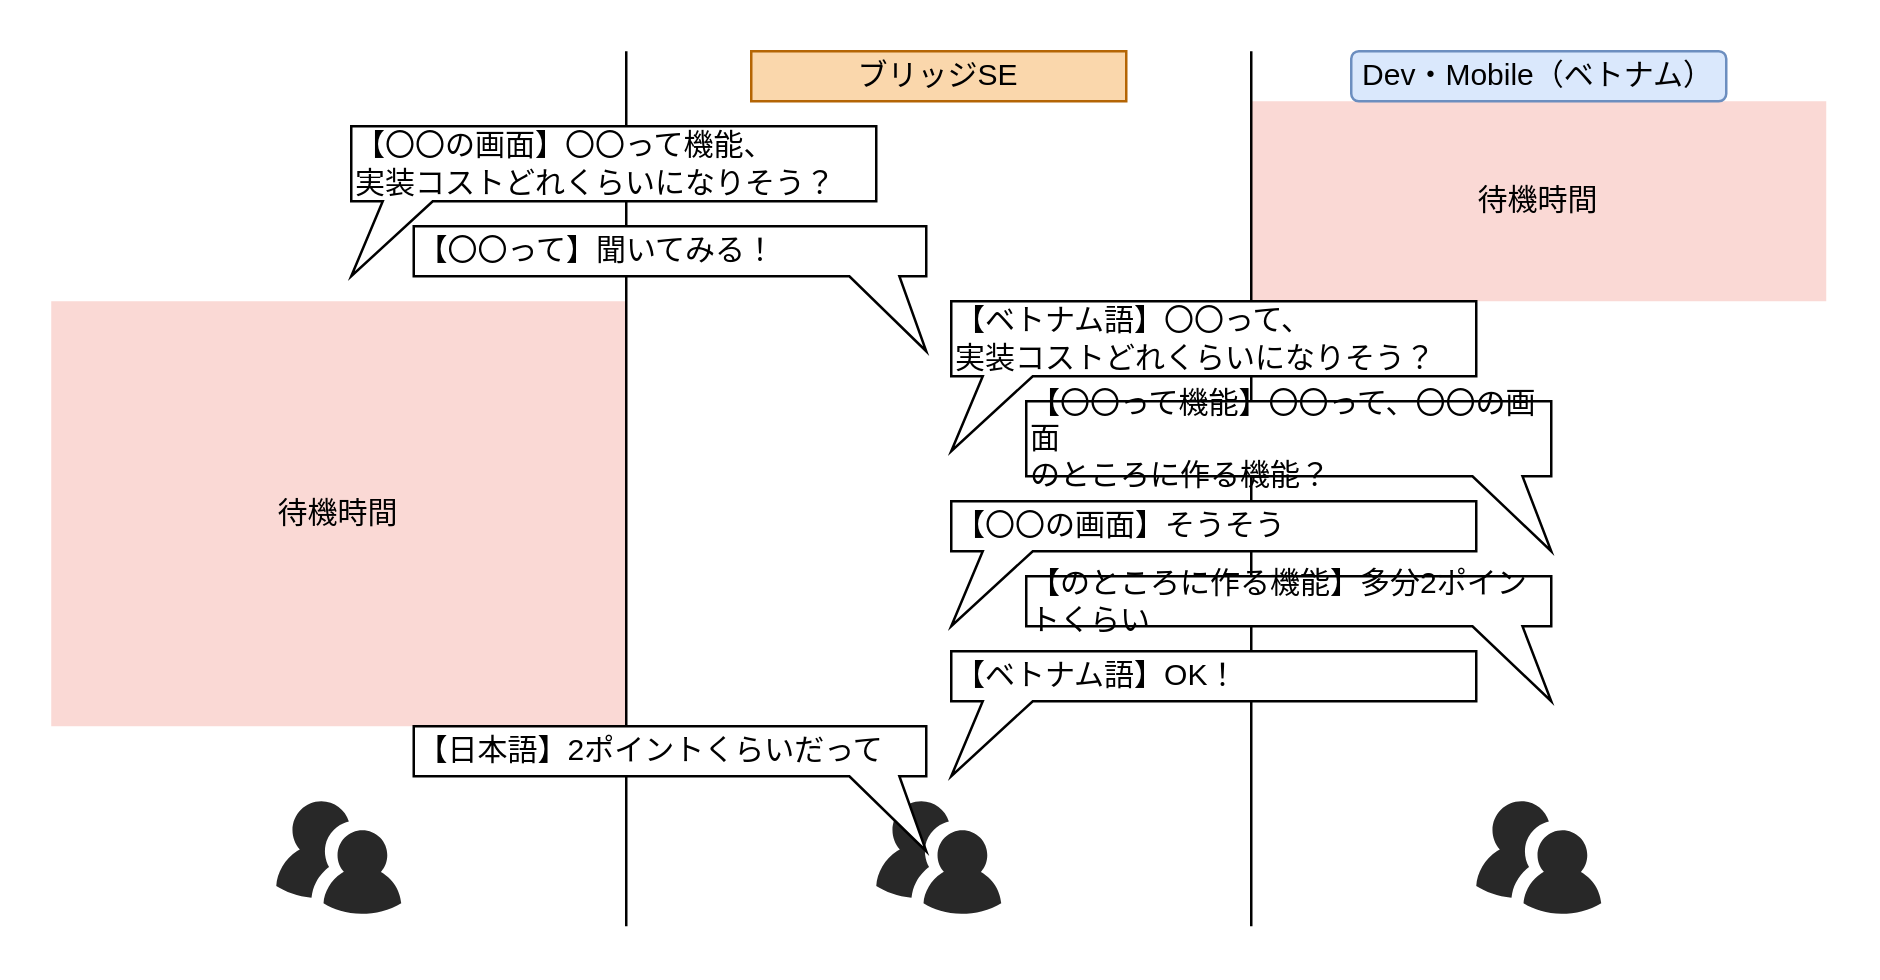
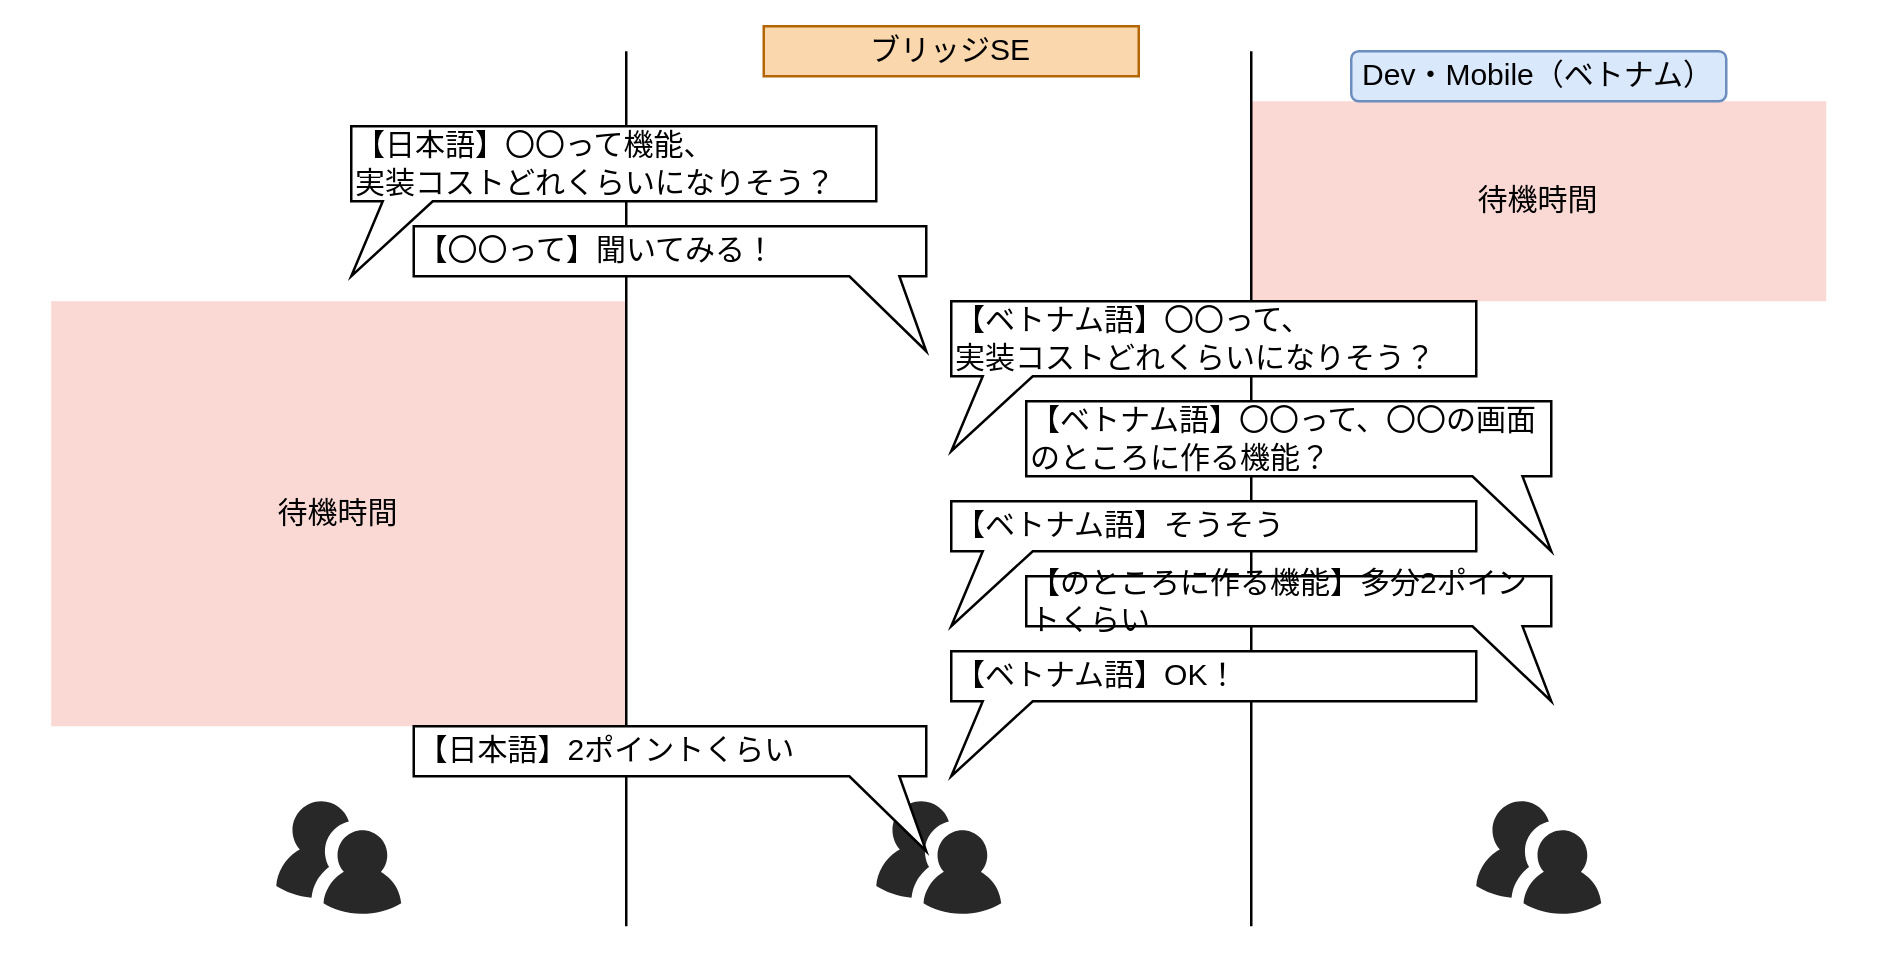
node "ブリッジSE": moved (939, 76) -> (951, 51)
node "【〇〇の画面】〇〇って機能、 実装コストどれくらいになりそう？": label "【〇〇の画面】〇〇って機能、 実装コストどれくらいになりそう？" -> "【日本語】〇〇って機能、 実装コストどれくらいになりそう？"
node "【〇〇って機能】〇〇って、〇〇の画面 のところに作る機能？": label "【〇〇って機能】〇〇って、〇〇の画面 のところに作る機能？" -> "【ベトナム語】〇〇って、〇〇の画面 のところに作る機能？"
node "【〇〇の画面】そうそう": label "【〇〇の画面】そうそう" -> "【ベトナム語】そうそう"
node "【日本語】2ポイントくらいだって": label "【日本語】2ポイントくらいだって" -> "【日本語】2ポイントくらい"
